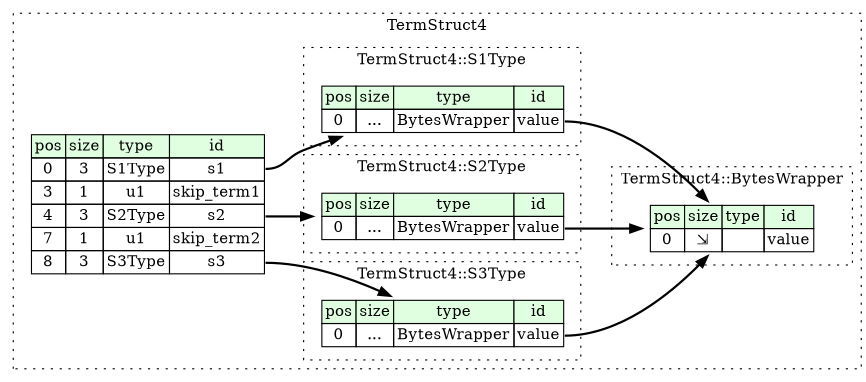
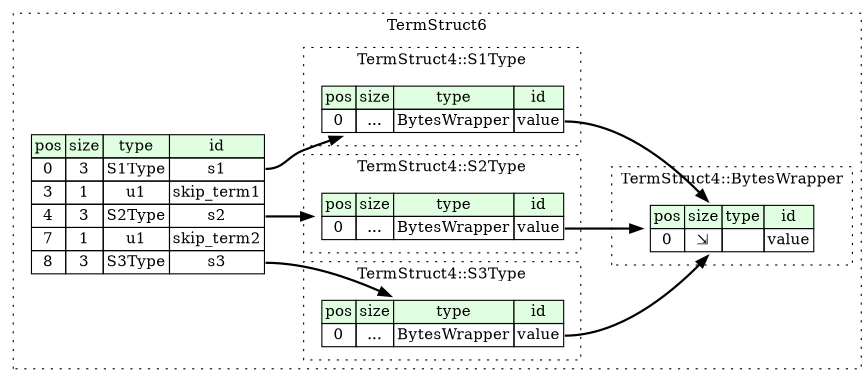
cluster "TermStruct4": label "TermStruct4" -> "TermStruct6"
